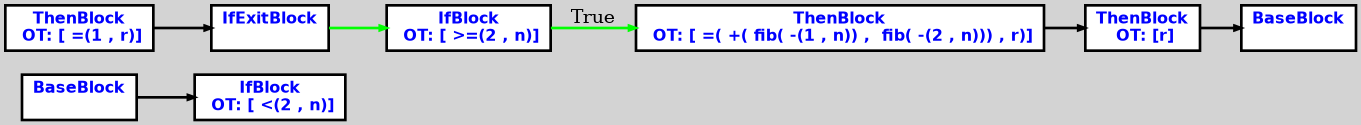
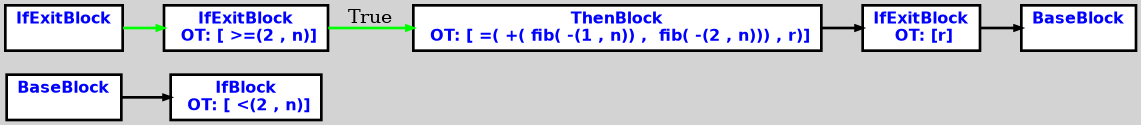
node "ThenBlock OT: [ =(1 , r)]": removed
node "IfBlock OT: [ >=(2 , n)]": label "IfBlock OT: [ >=(2 , n)]" -> "IfExitBlock OT: [ >=(2 , n)]"
node "ThenBlock OT: [r]": label "ThenBlock OT: [r]" -> "IfExitBlock OT: [r]"
